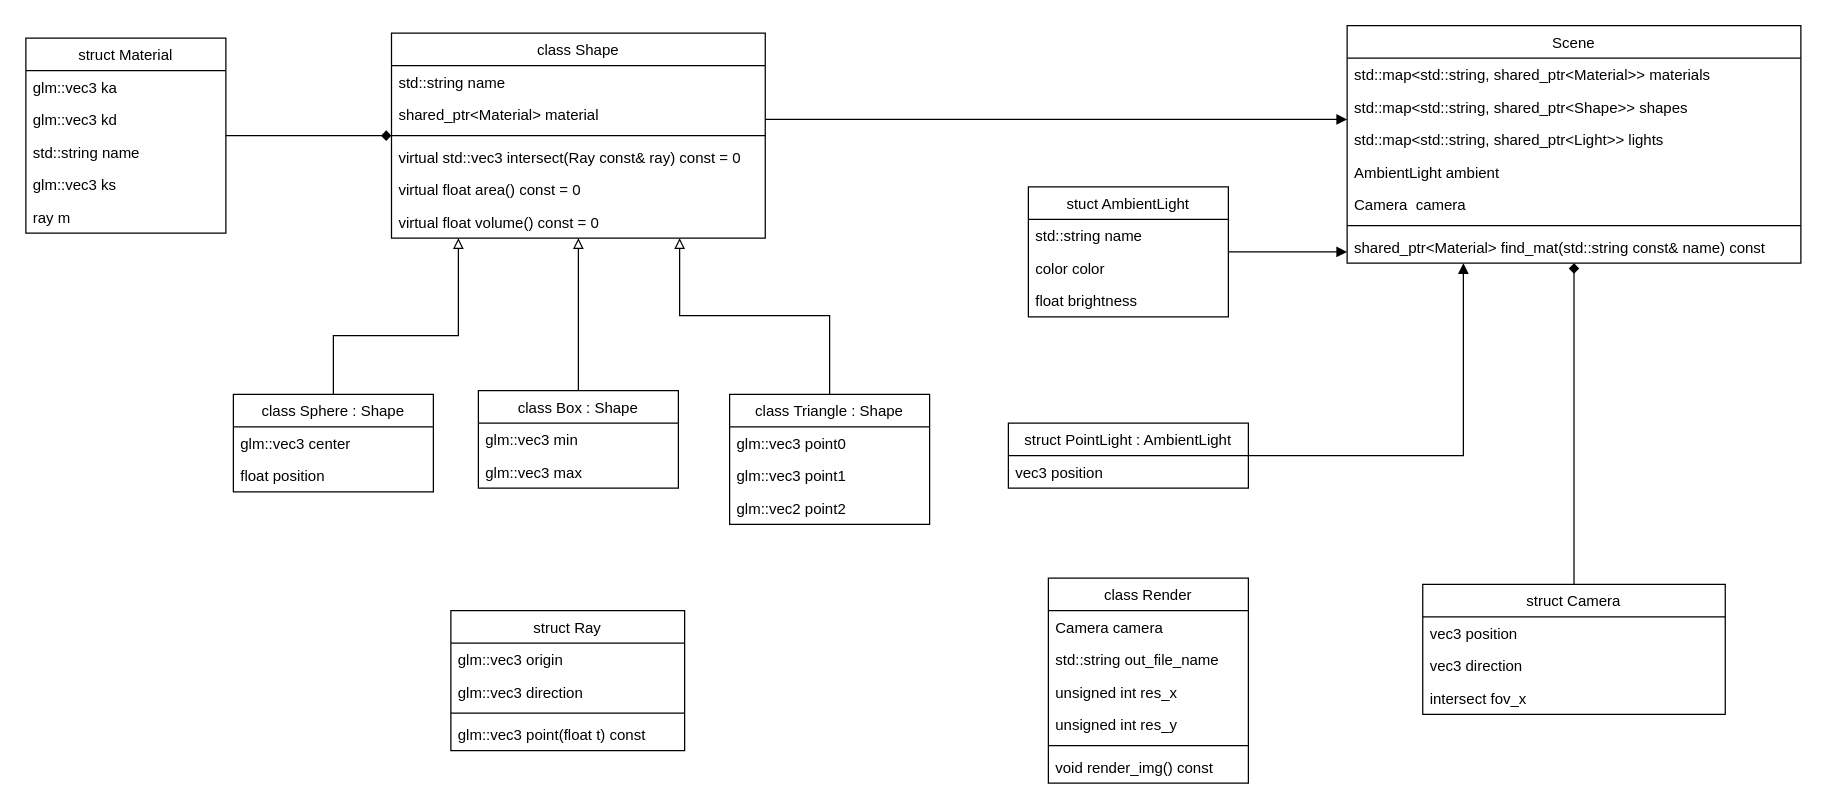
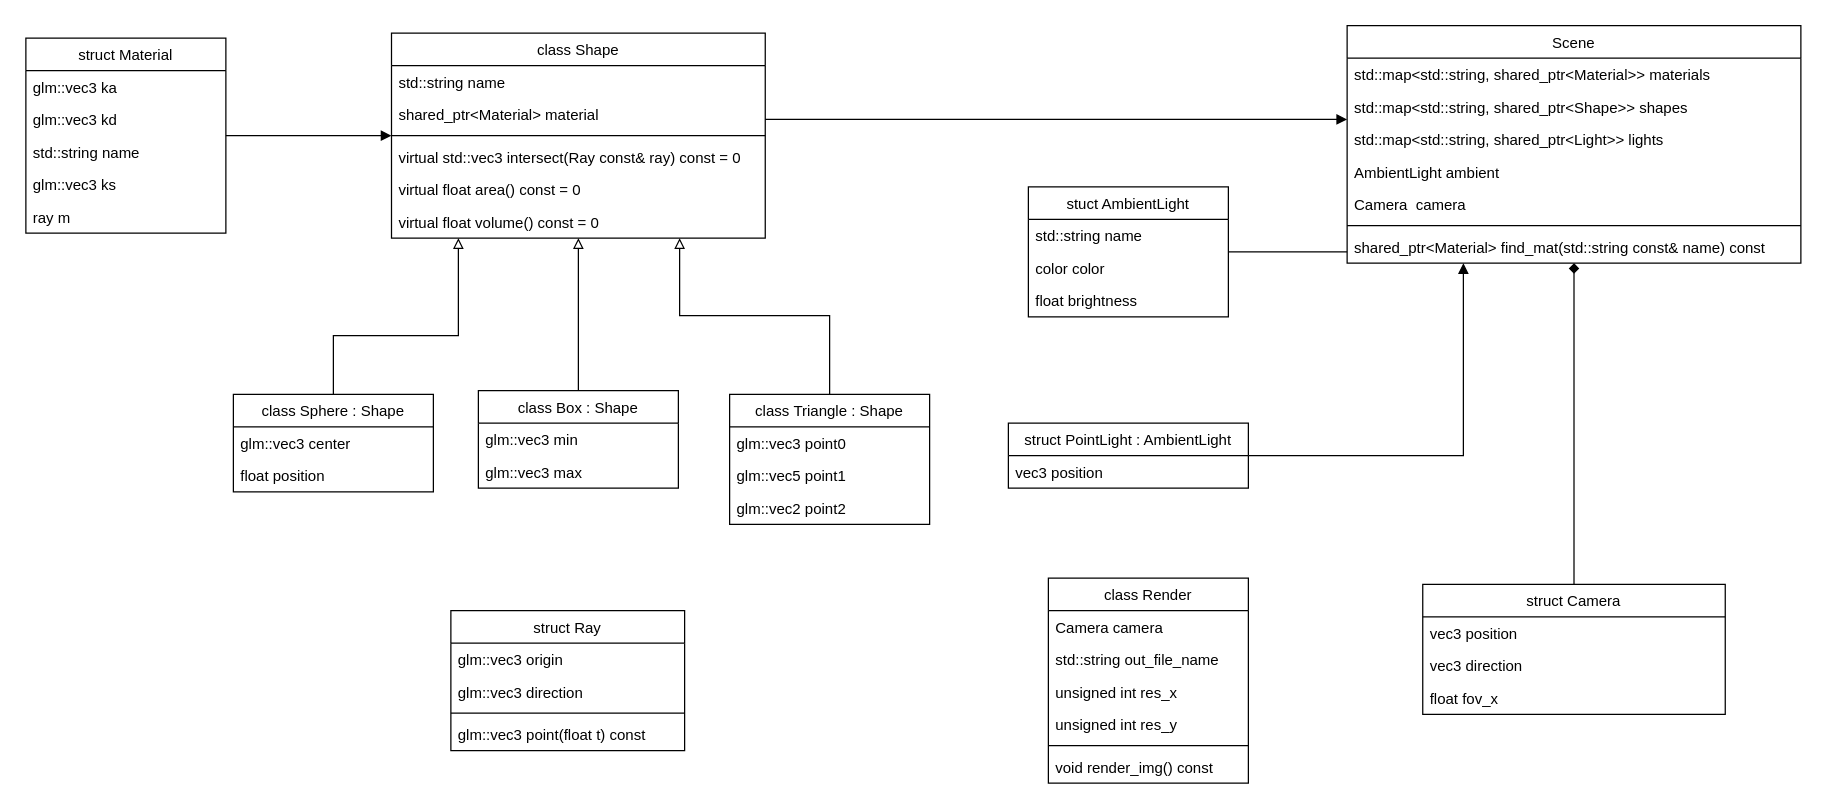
edge "struct Material" -> "class Shape": arrowhead diamond -> block
edge "stuct AmbientLight" -> "Scene": arrowhead block -> none
node "glm::vec3 point1": label "glm::vec3 point1" -> "glm::vec5 point1"
node "intersect fov_x": label "intersect fov_x" -> "float fov_x"
